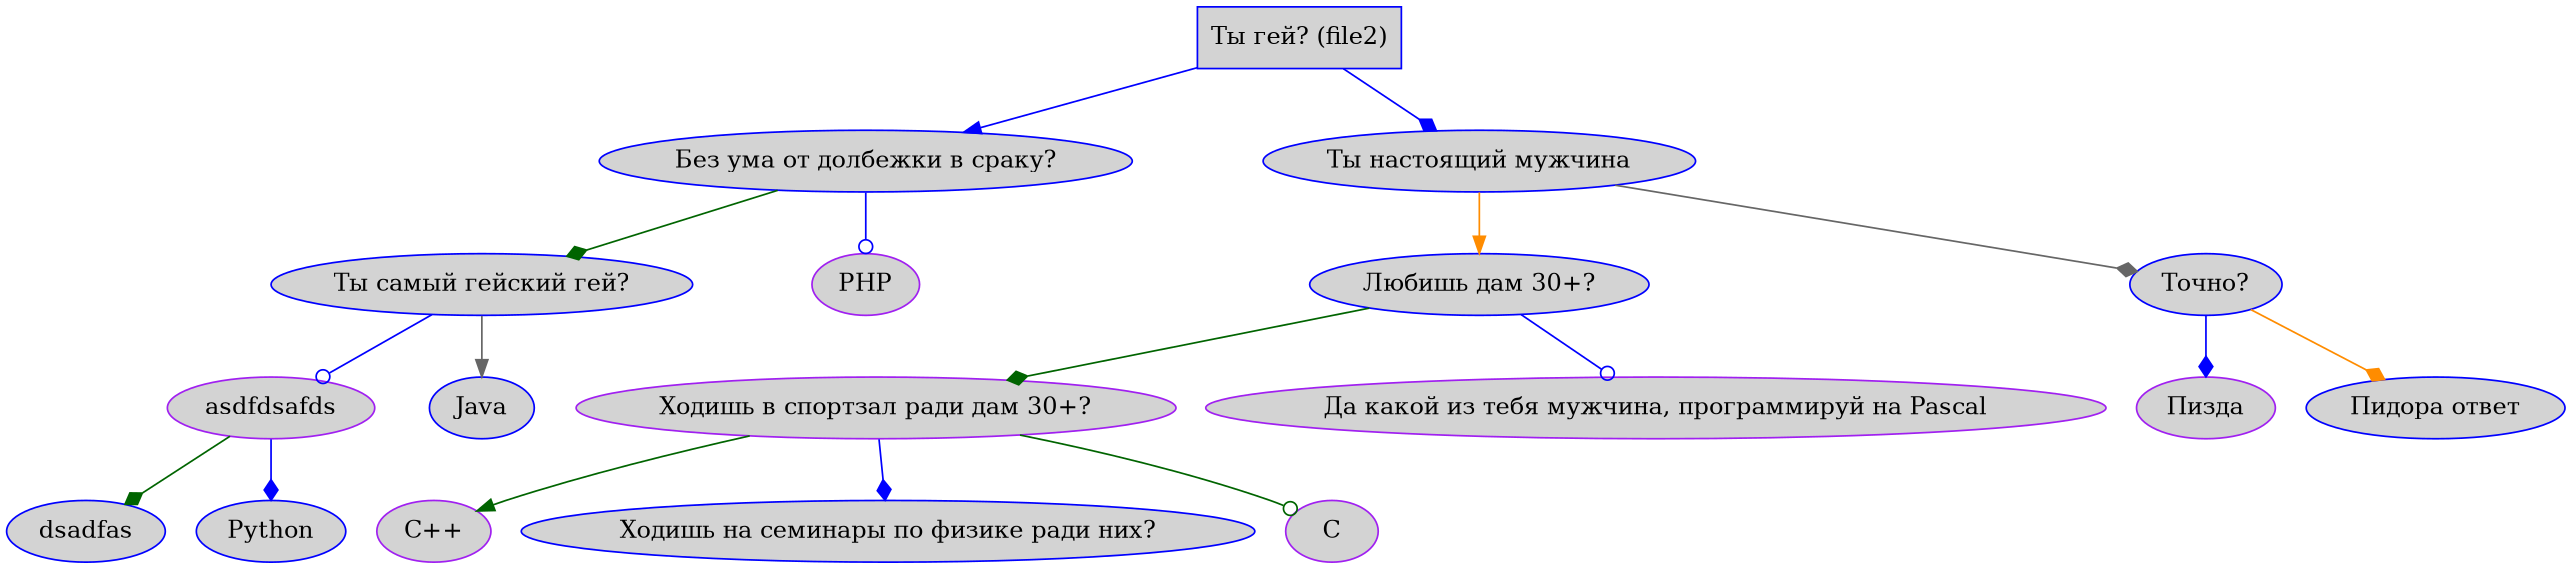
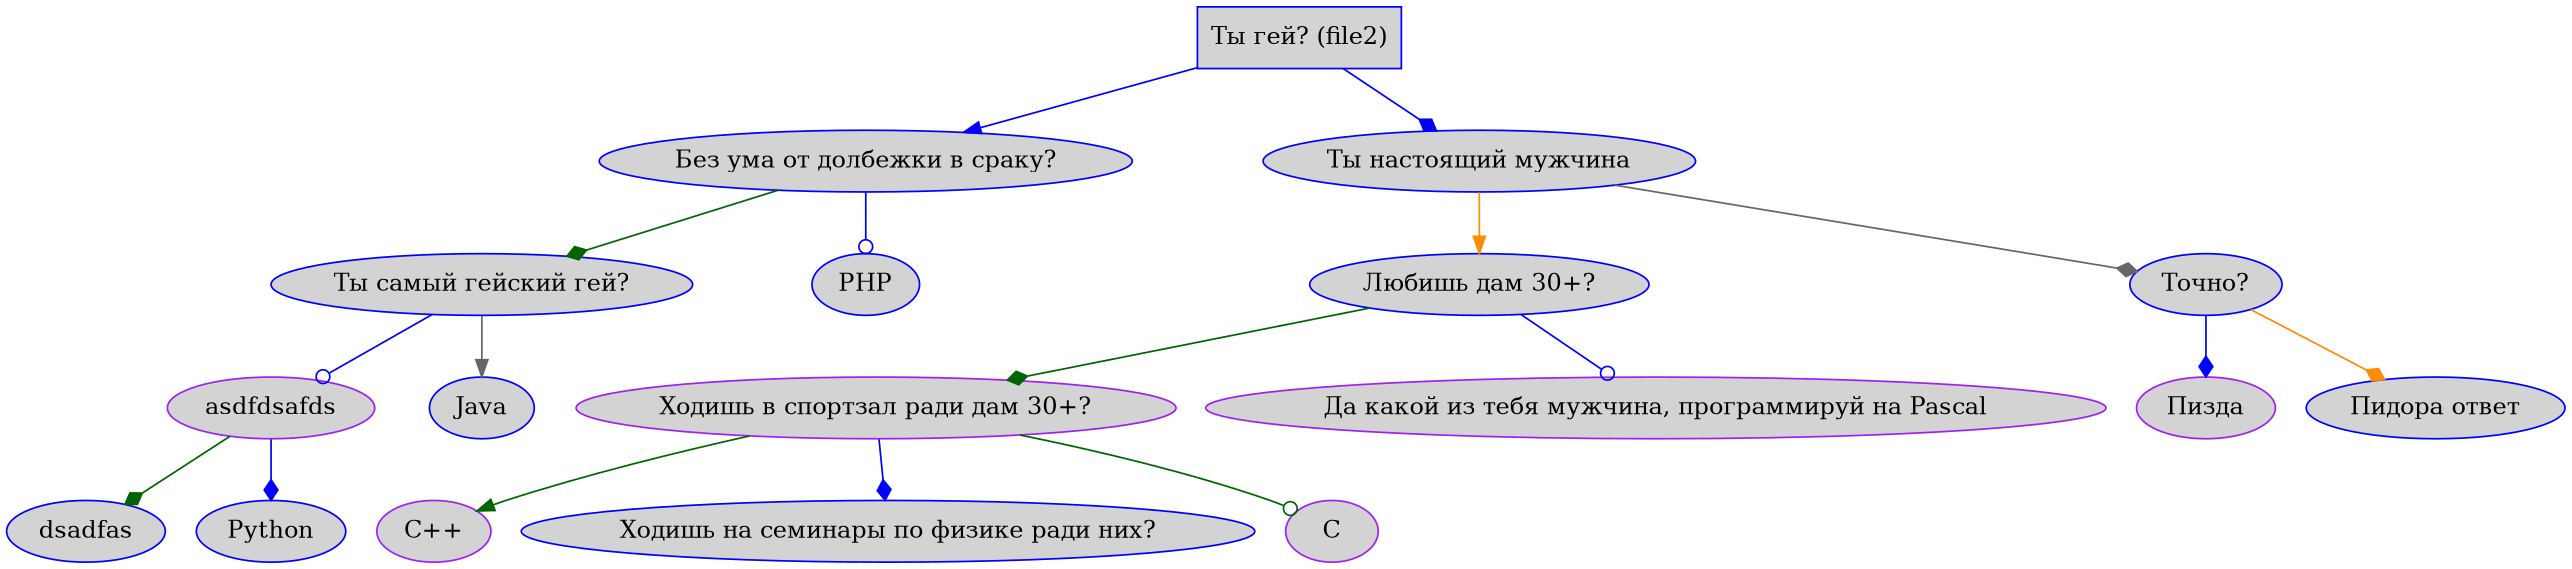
node "PHP": color purple -> blue
